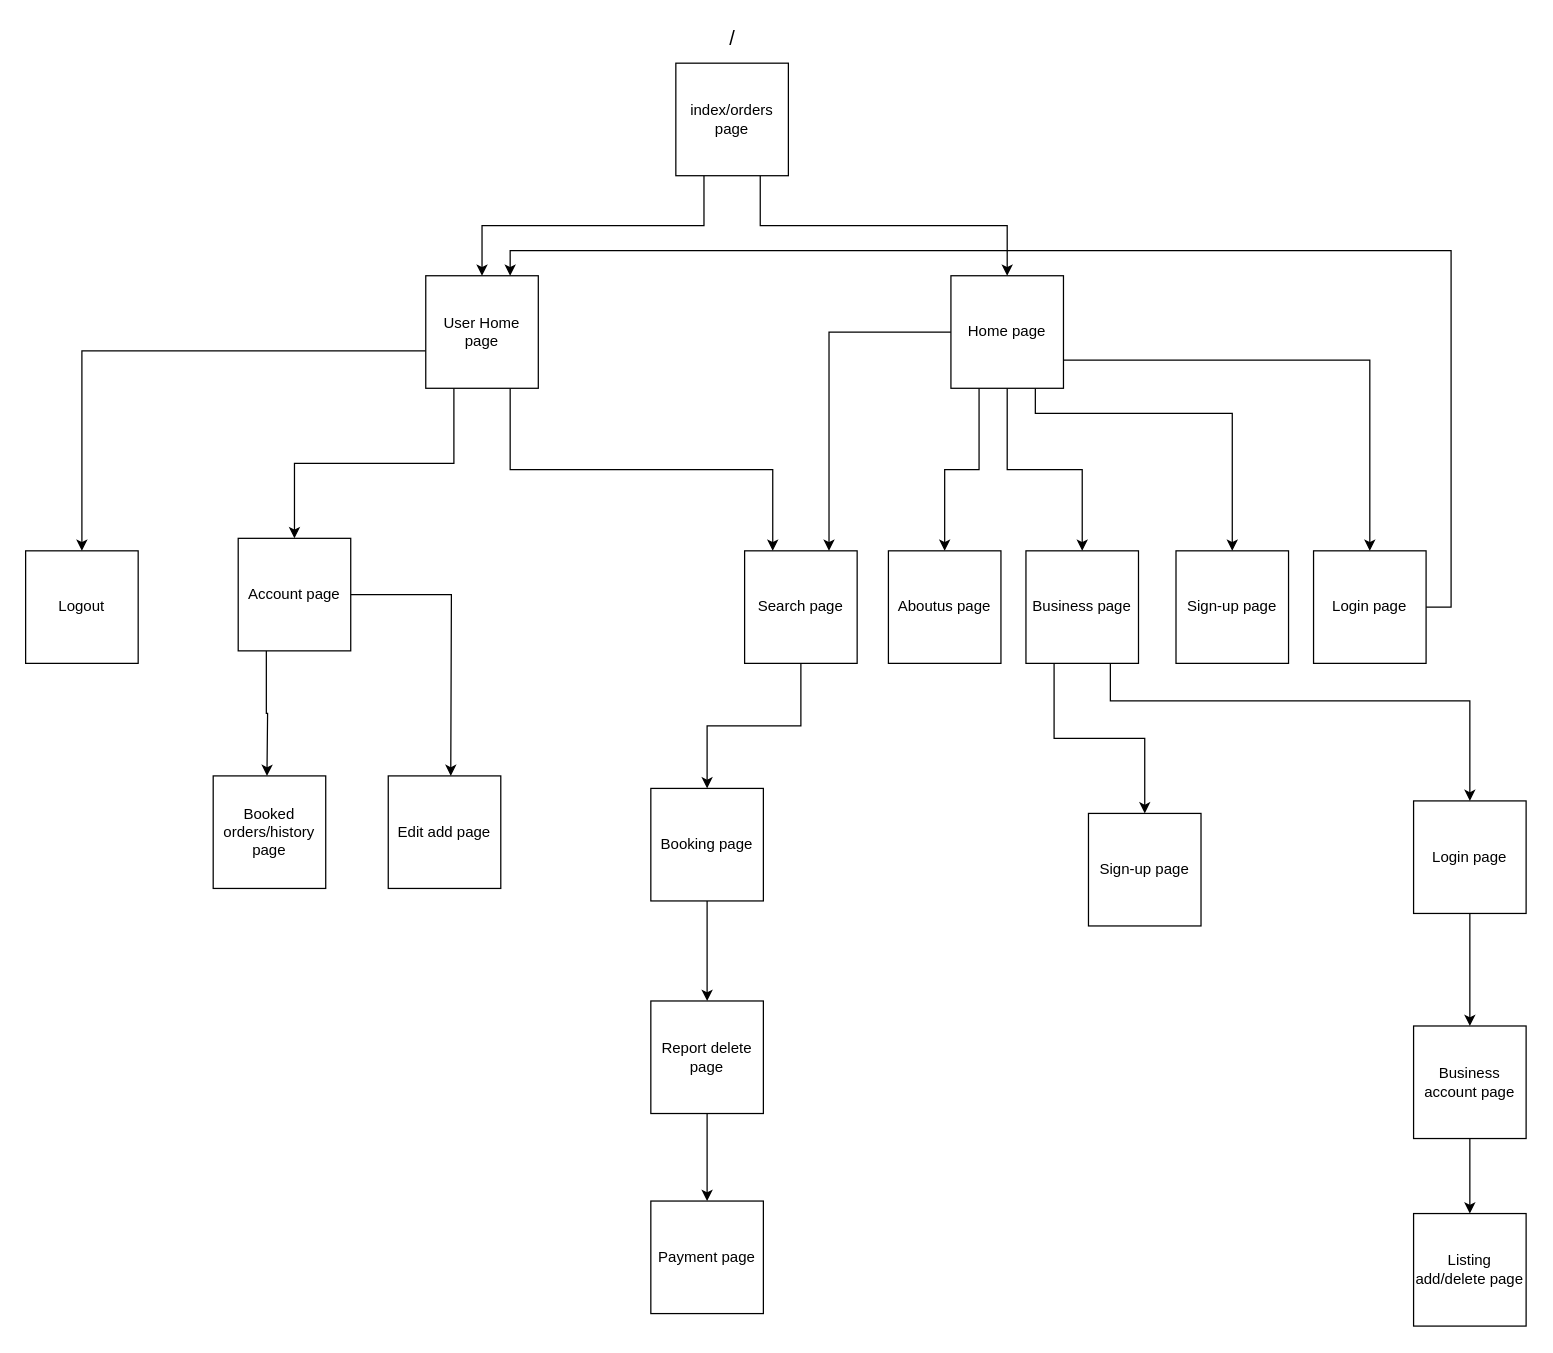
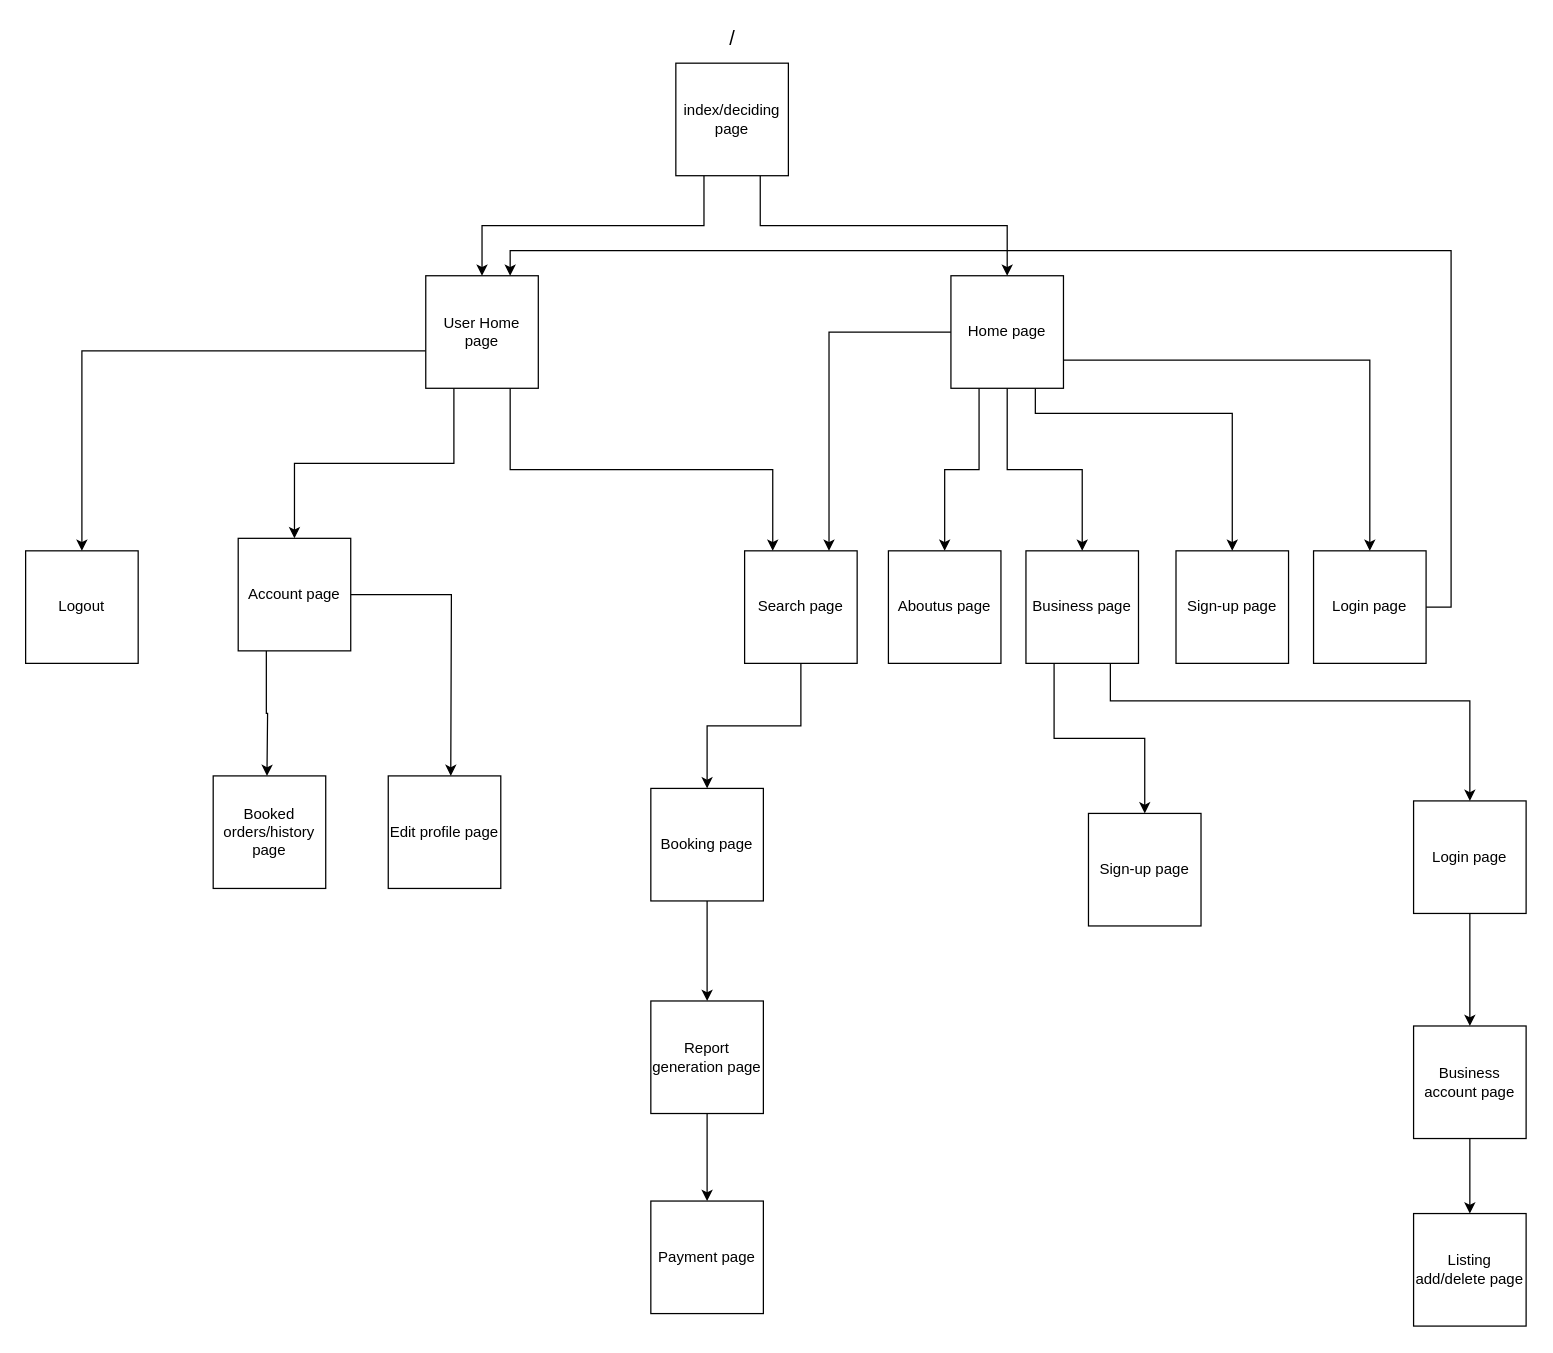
node "index/orders page": label "index/orders page" -> "index/deciding page"
node "Edit add page": label "Edit add page" -> "Edit profile page"
node "Report delete page": label "Report delete page" -> "Report generation page"
